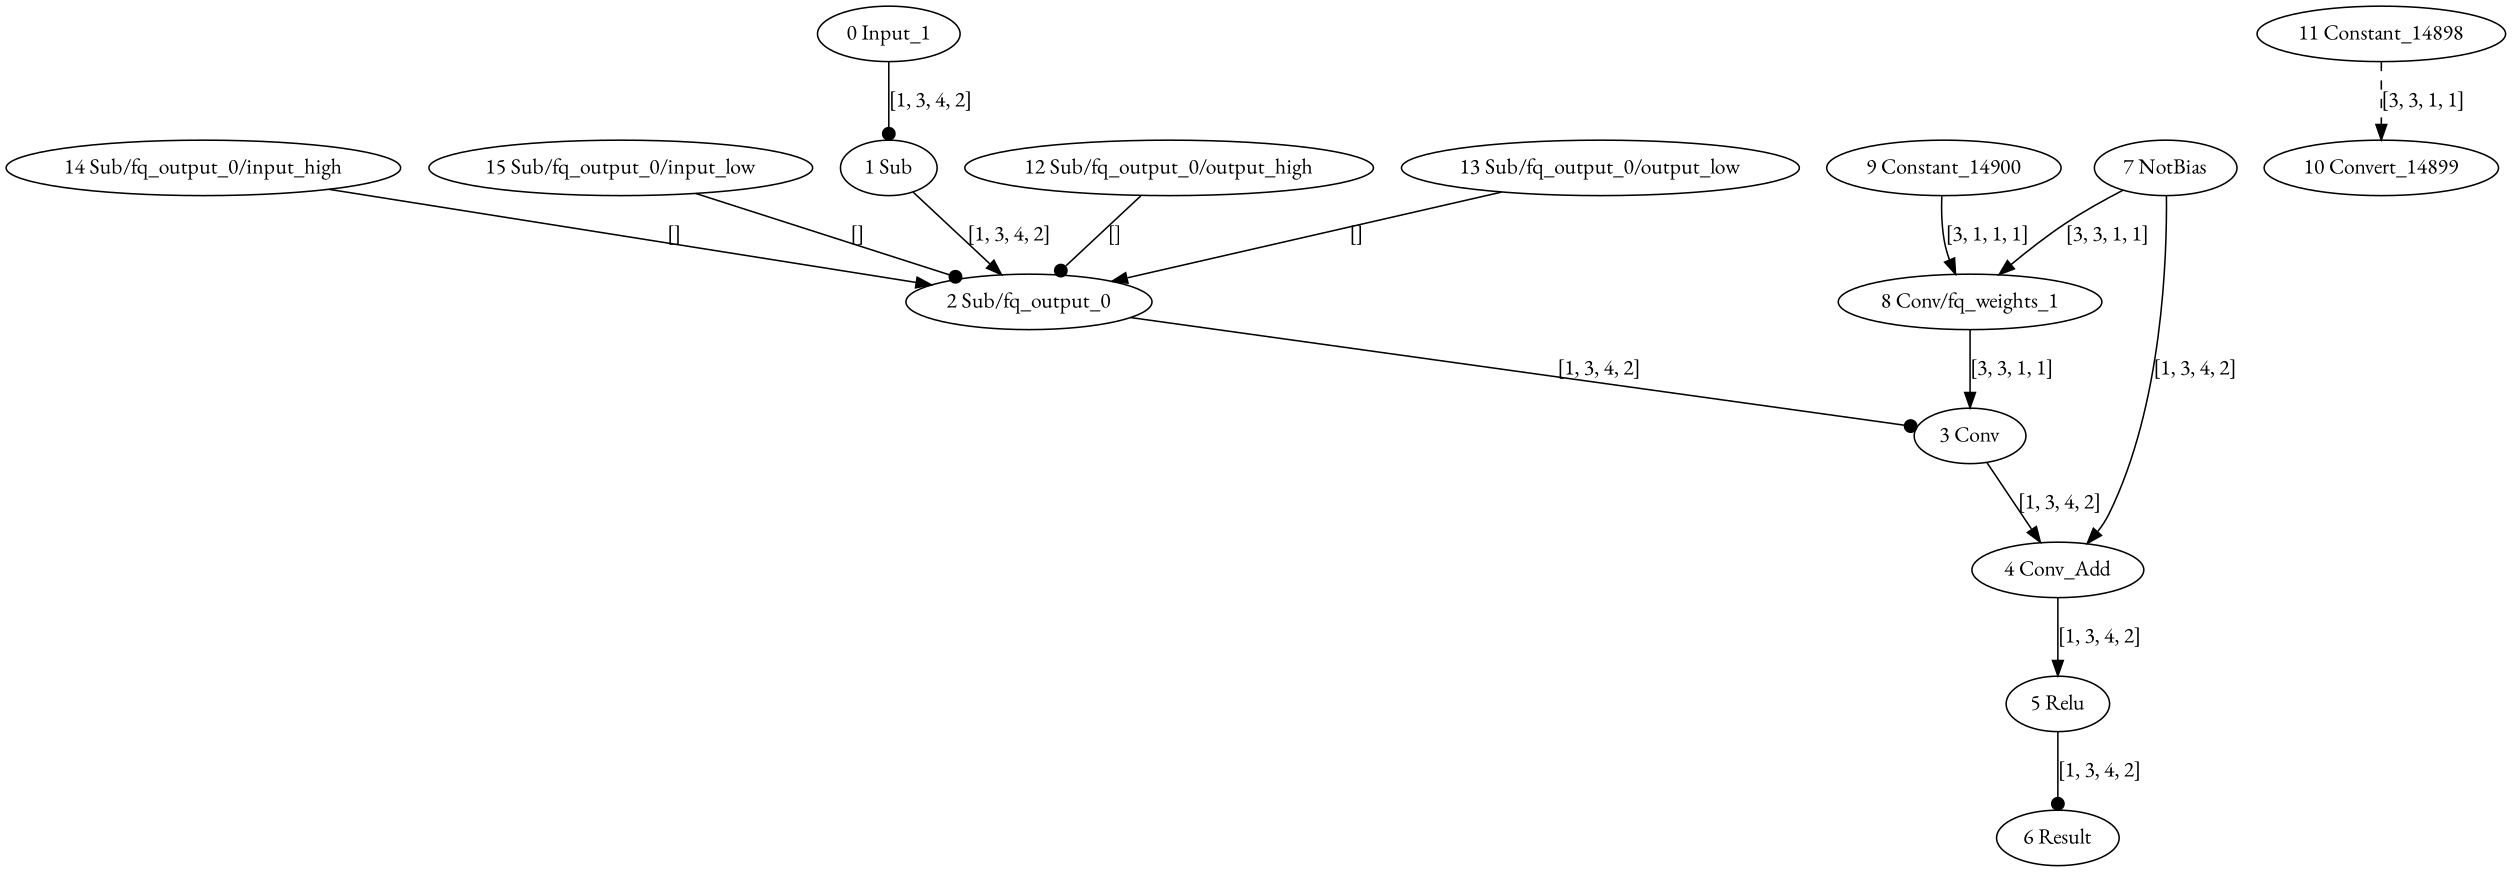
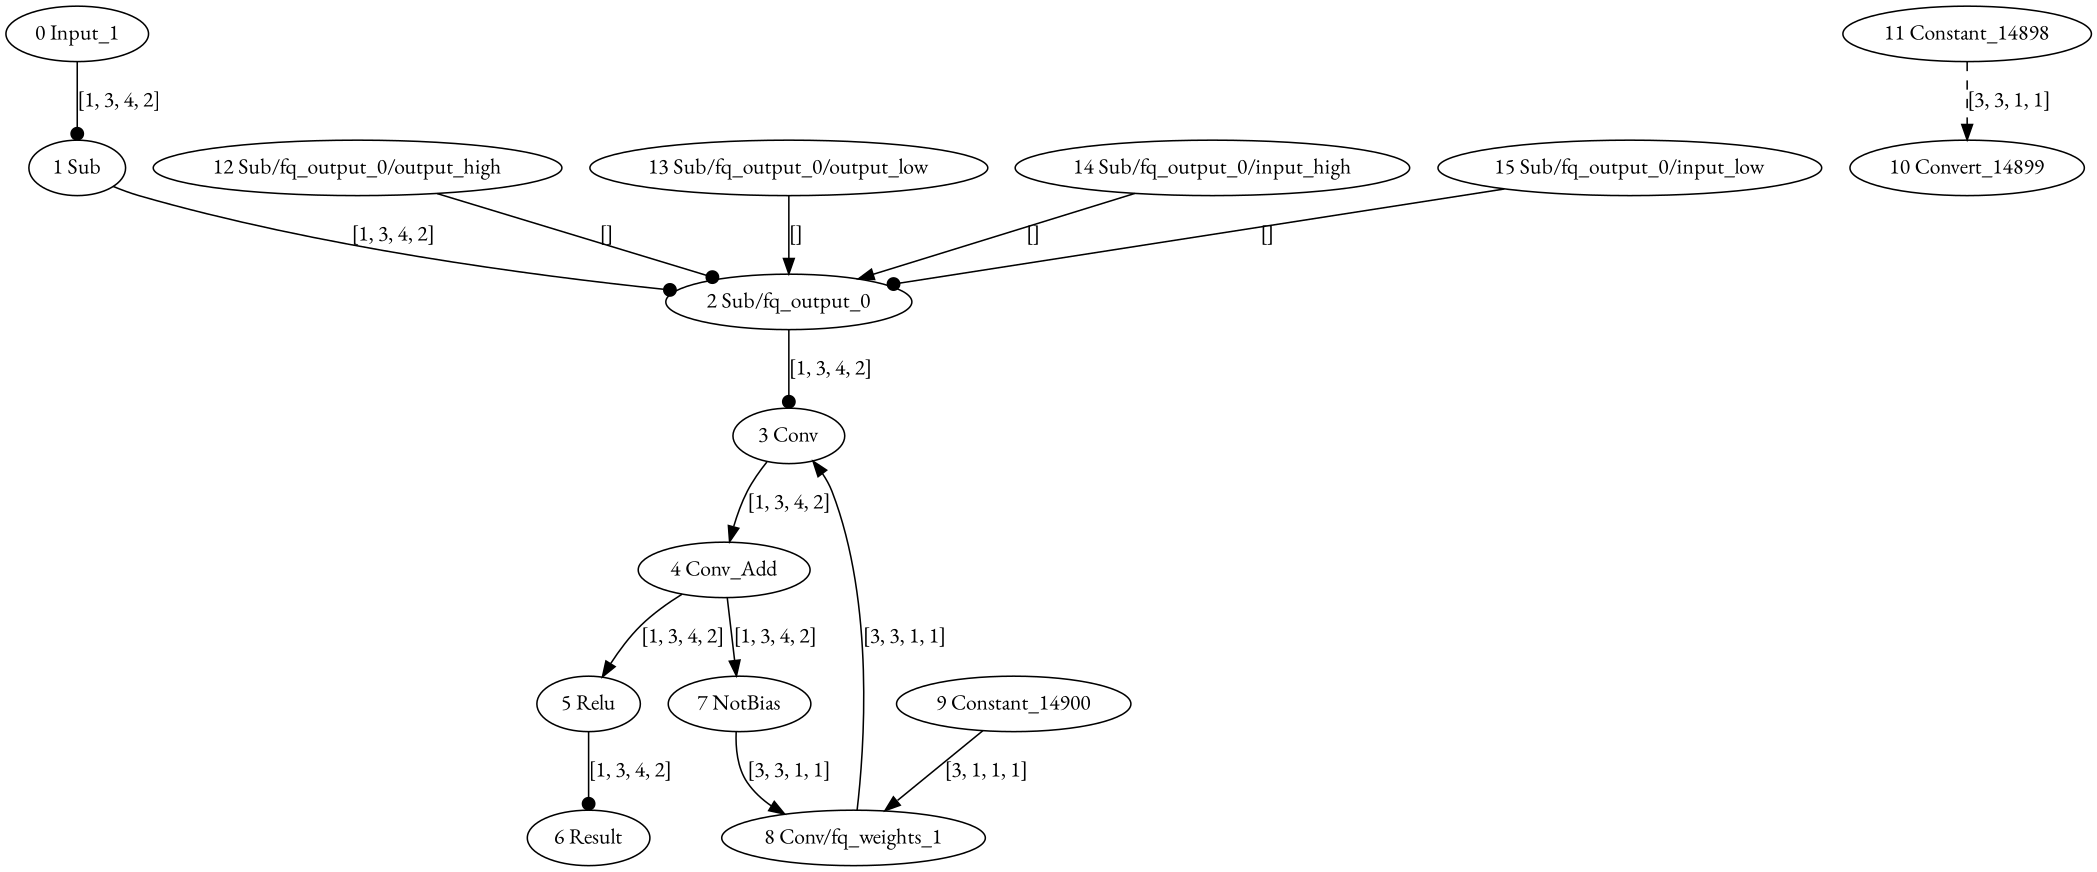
edge "1 Sub" -> "2 Sub/fq_output_0": arrowhead normal -> dot
edge "7 NotBias" -> "4 Conv_Add": reversed
